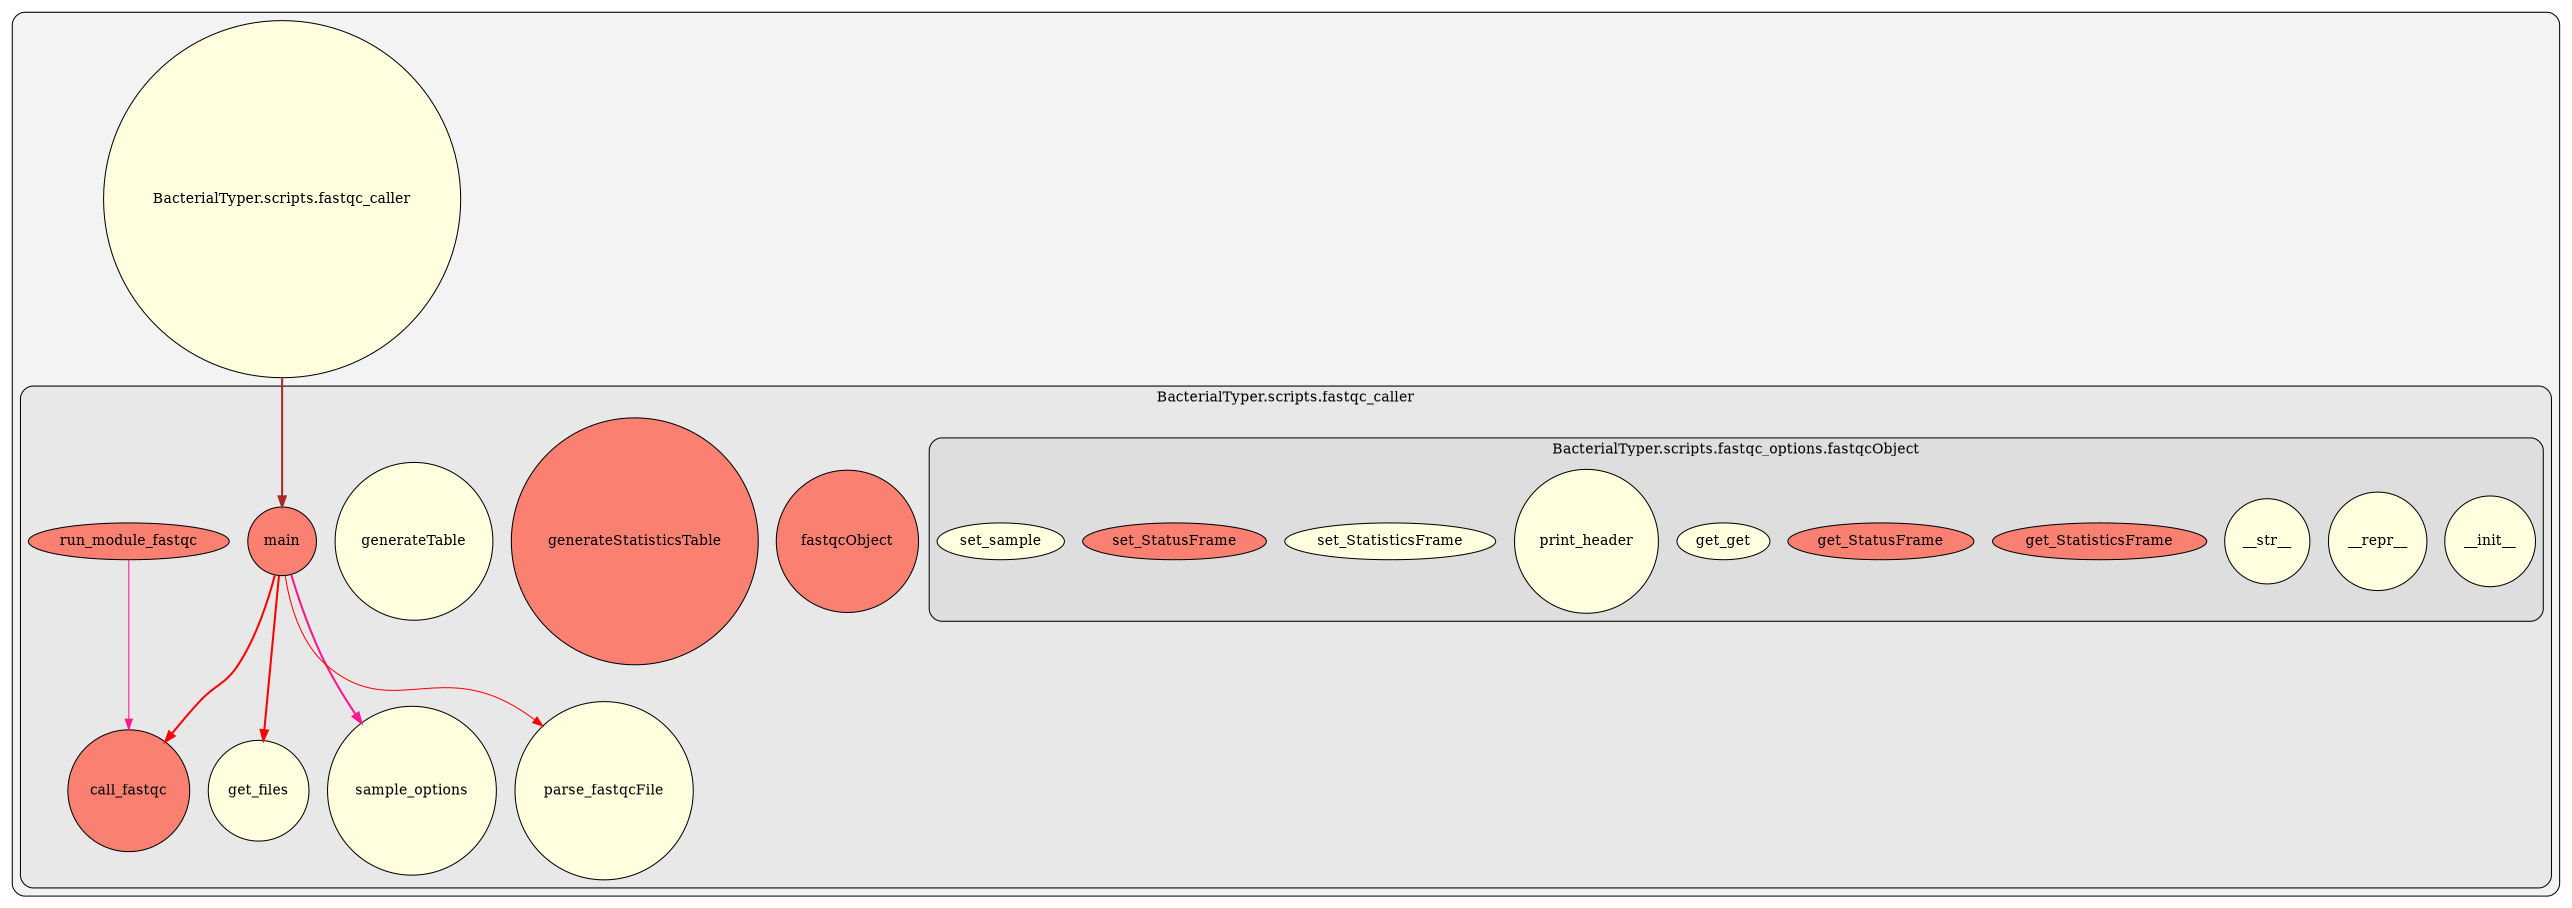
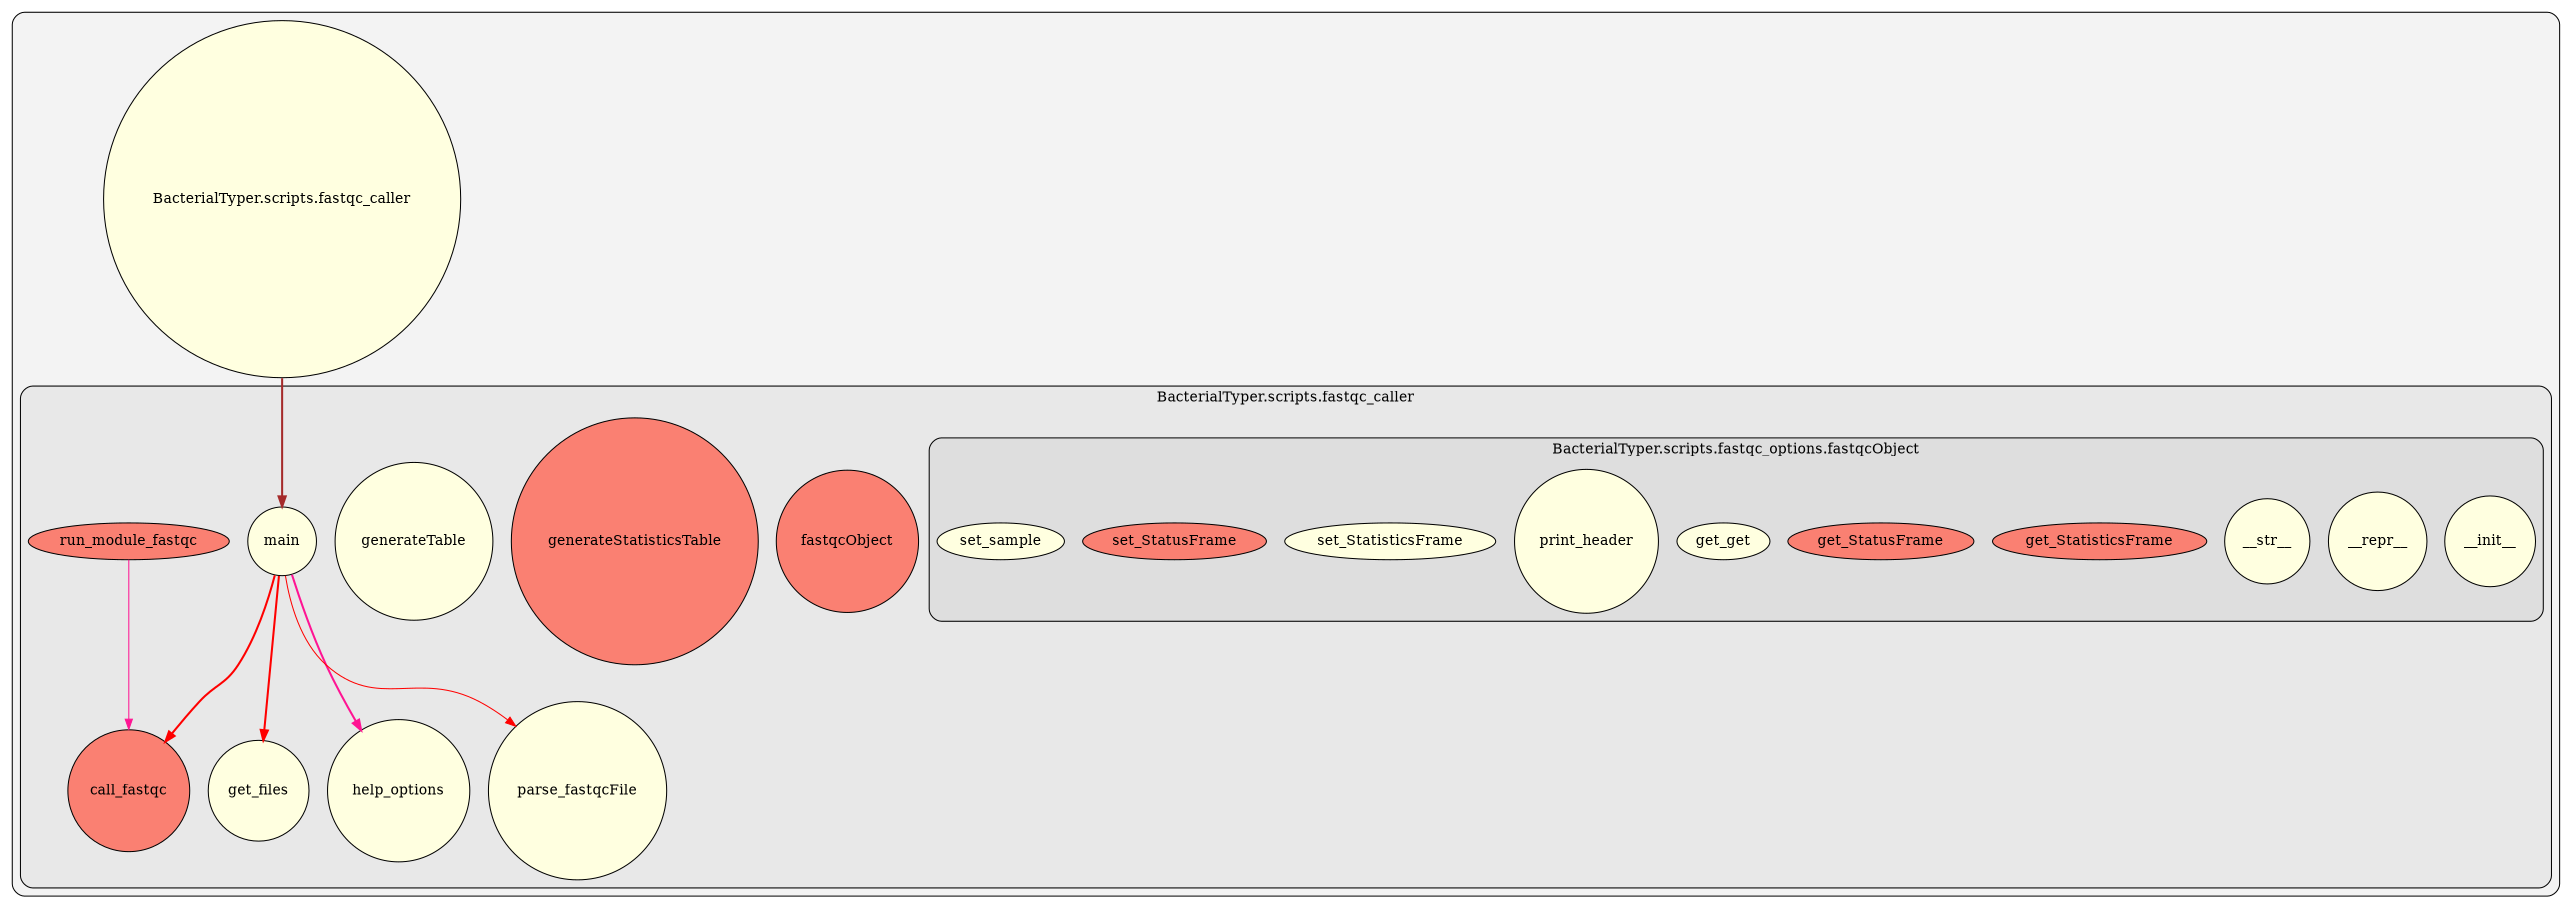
node "main": fillcolor salmon -> lightyellow
node "sample_options": label "sample_options" -> "help_options"
